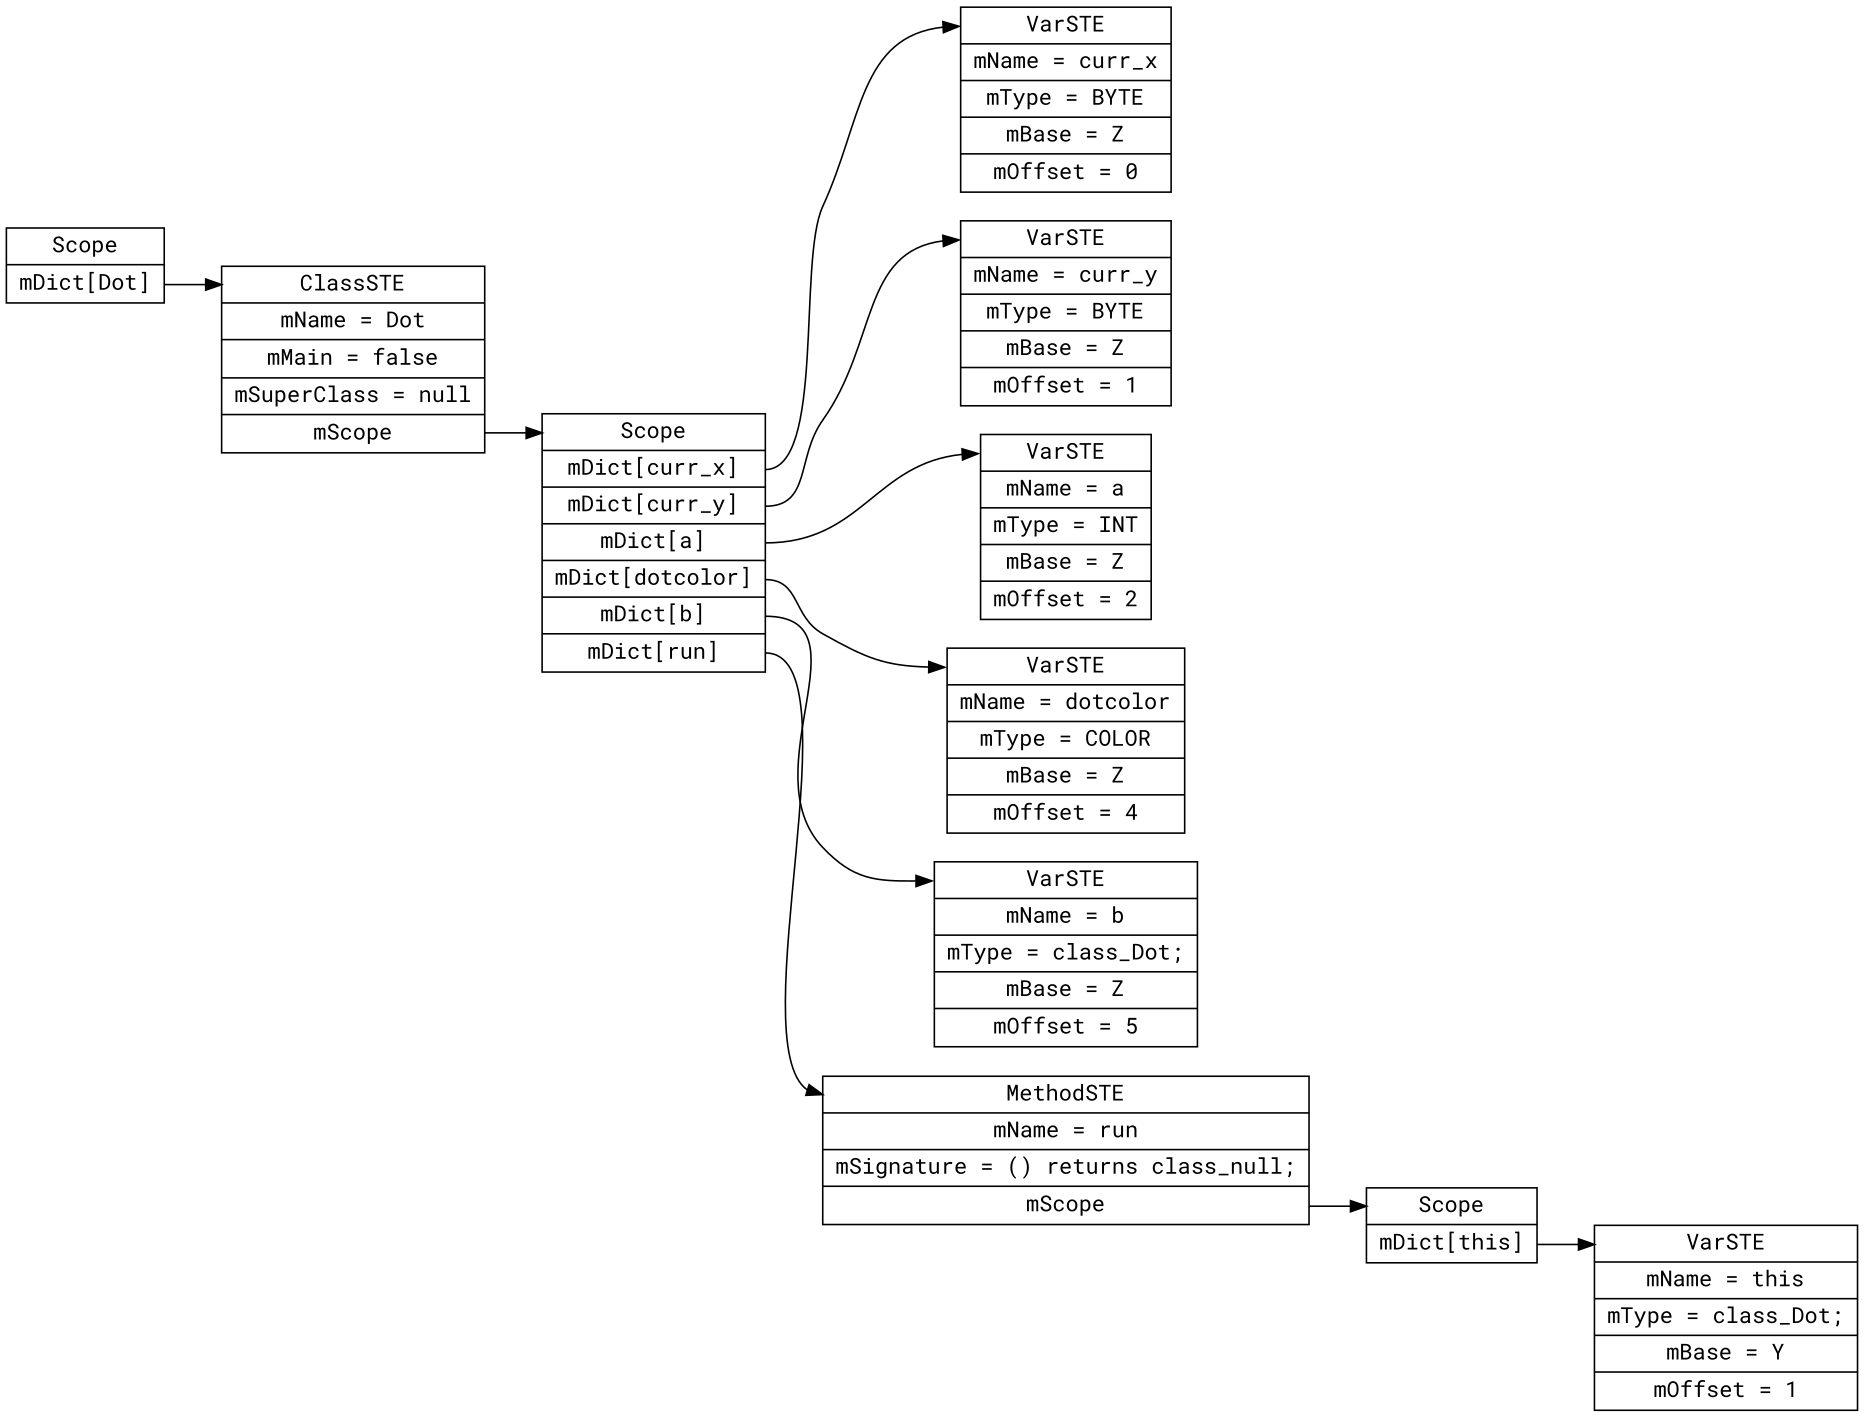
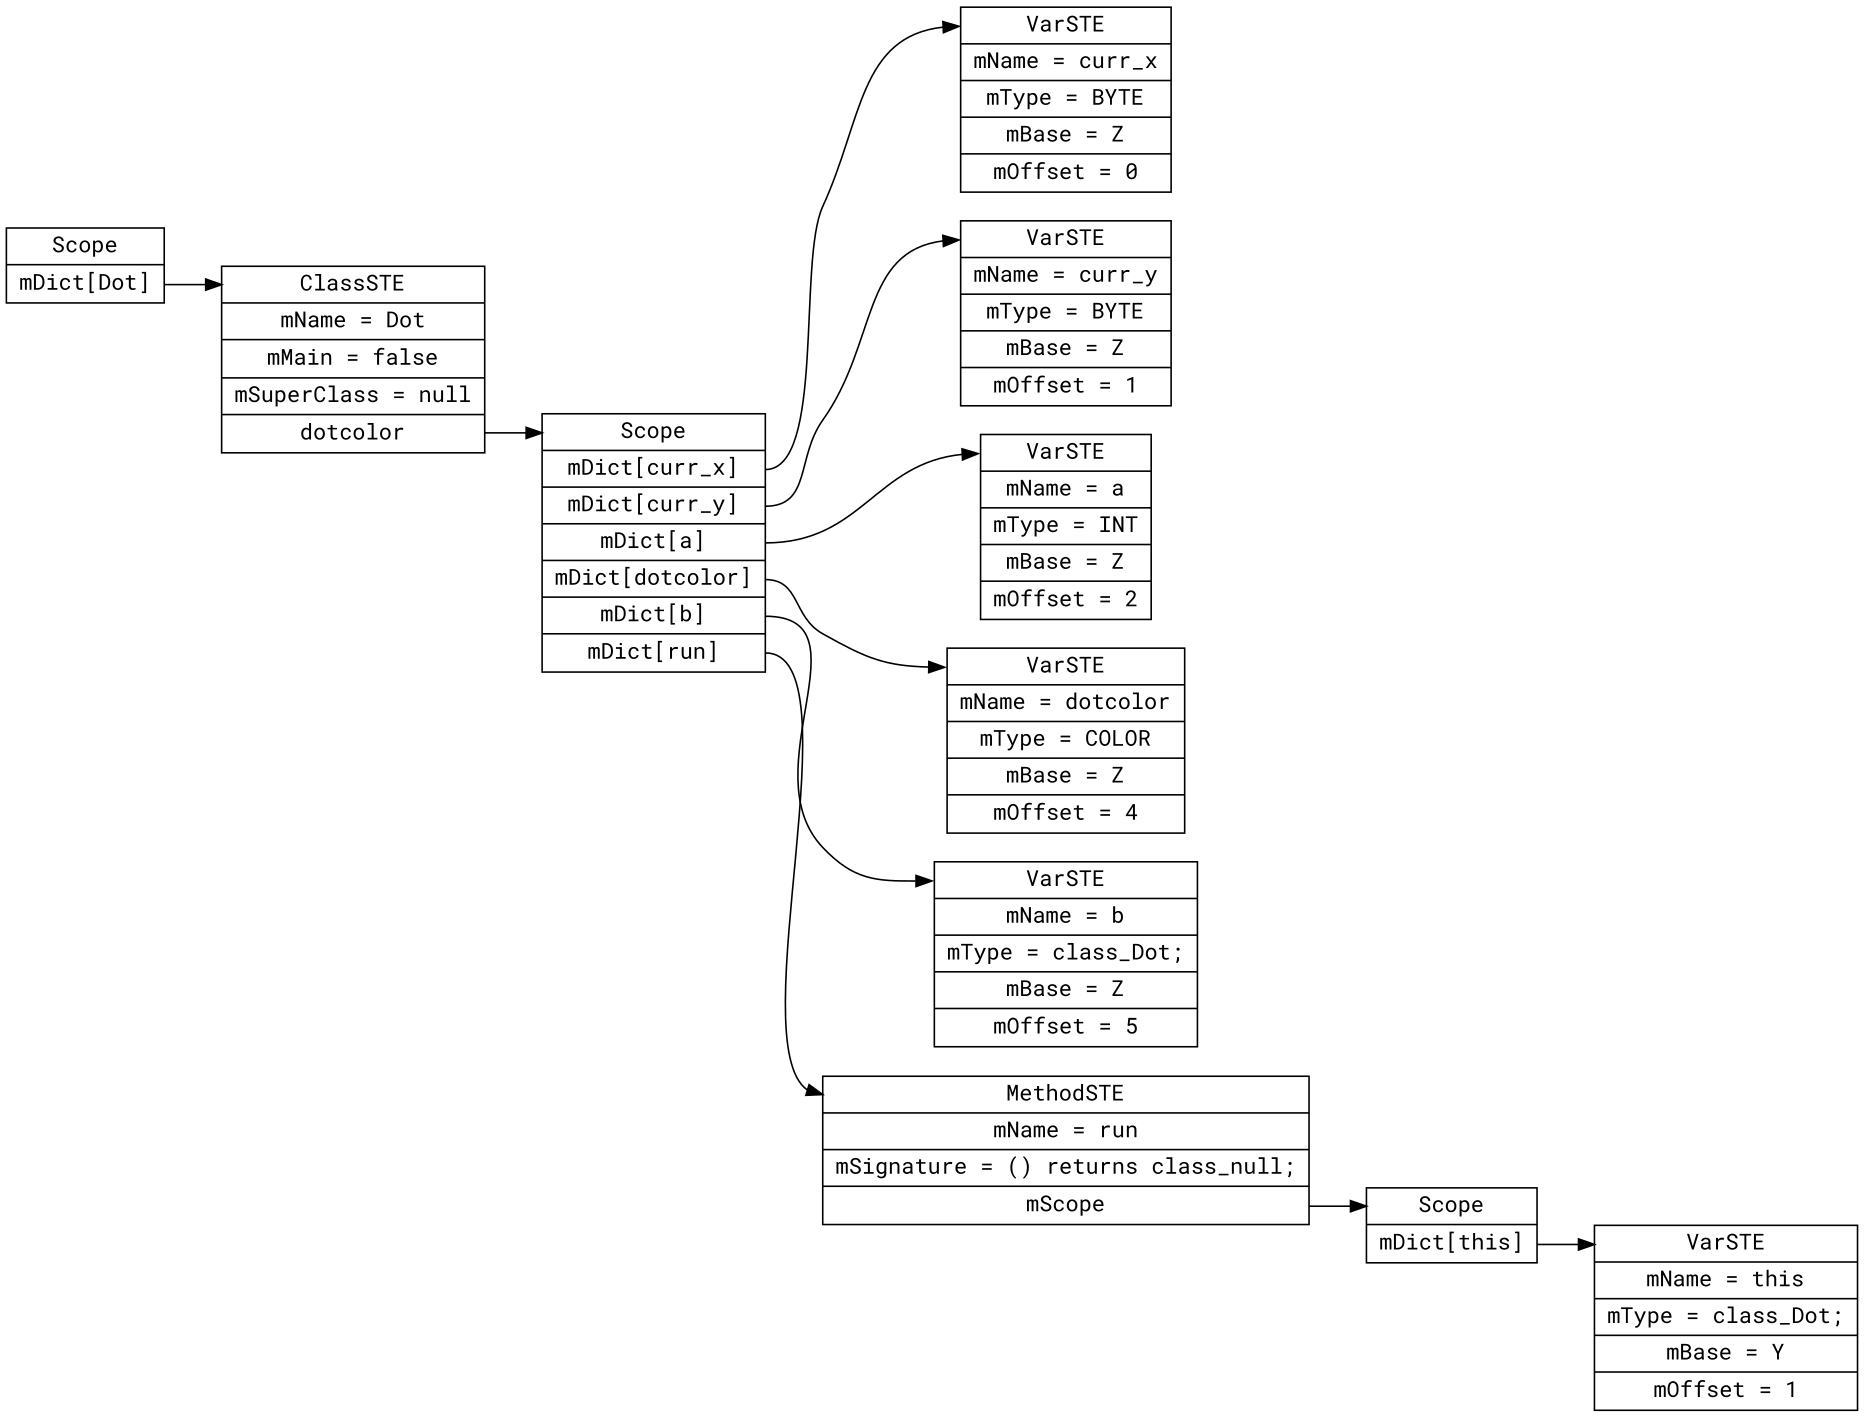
node "ClassSTE": text "mScope" -> "dotcolor"
